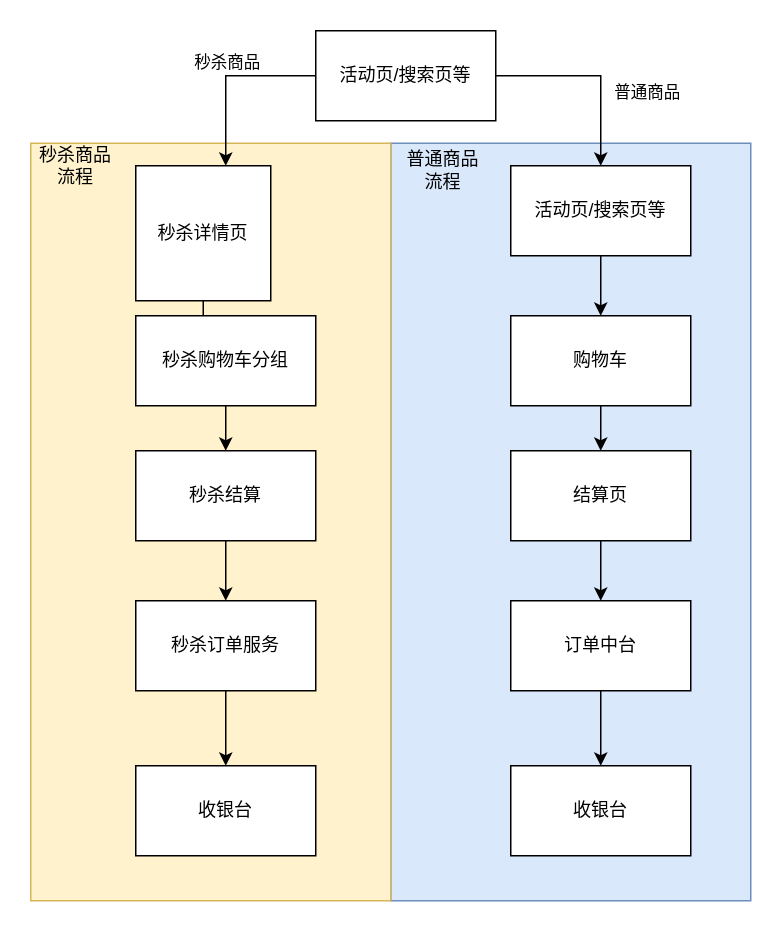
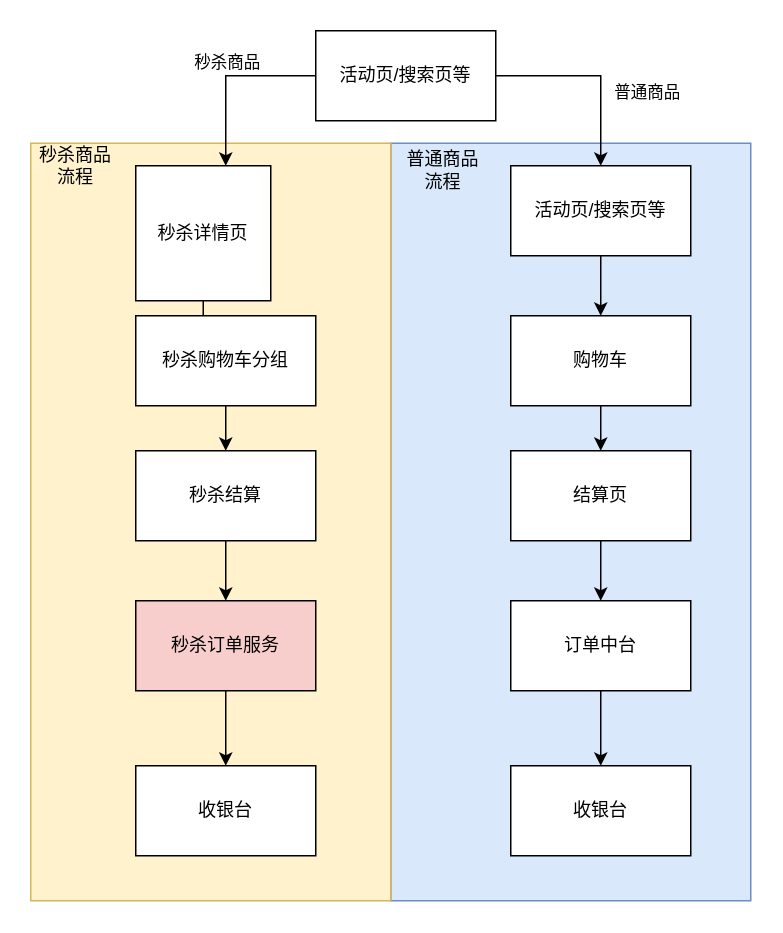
node "秒杀订单服务": fillcolor #ffffff -> #f8cecc
